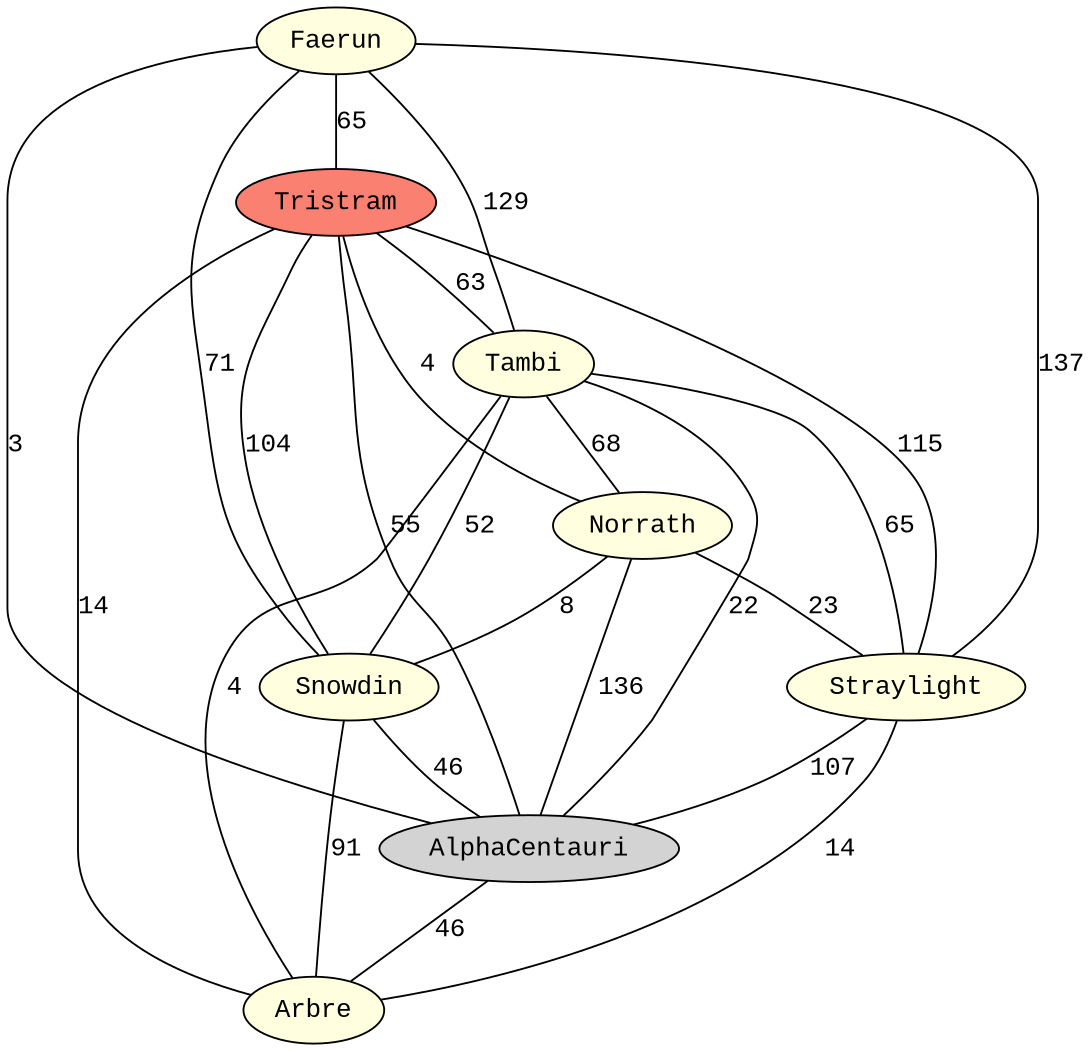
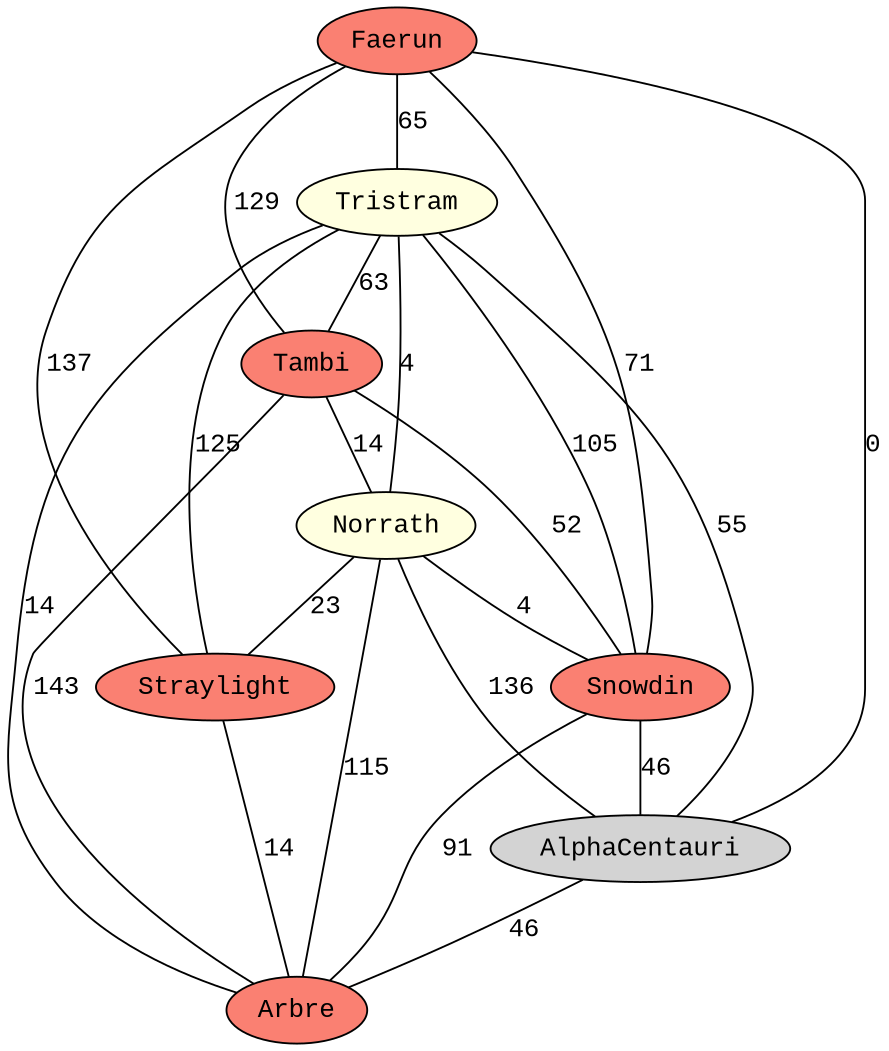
node "Faerun": fillcolor lightyellow -> salmon
node "Tristram": fillcolor salmon -> lightyellow
node "Tambi": fillcolor lightyellow -> salmon
edge "Tambi" -- "Straylight": removed, label "65"
edge "Faerun" -- "AlphaCentauri": label "3" -> "0"
edge "Tristram" -- "Snowdin": label "104" -> "105"
edge "Tambi" -- "Norrath": label "68" -> "14"
edge "Tristram" -- "Straylight": label "115" -> "125"
edge "Tambi" -- "AlphaCentauri": removed, label "22"
edge "Norrath" -- "Snowdin": label "8" -> "4"
edge "Tambi" -- "Arbre": label "4" -> "143"
node "Snowdin": fillcolor lightyellow -> salmon
node "Straylight": fillcolor lightyellow -> salmon
edge "Norrath" -- "Arbre": added, label "115"
edge "Straylight" -- "AlphaCentauri": removed, label "107"
node "Arbre": fillcolor lightyellow -> salmon
